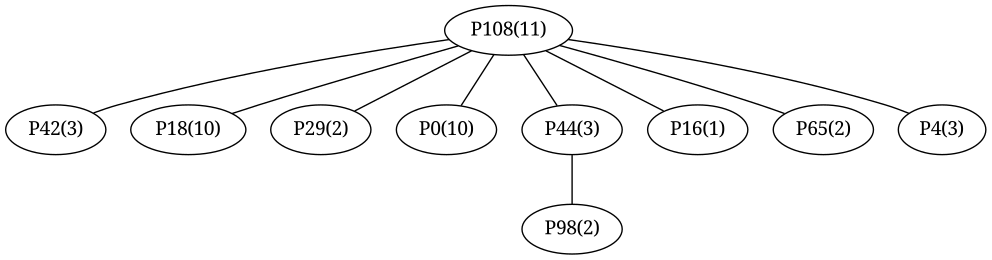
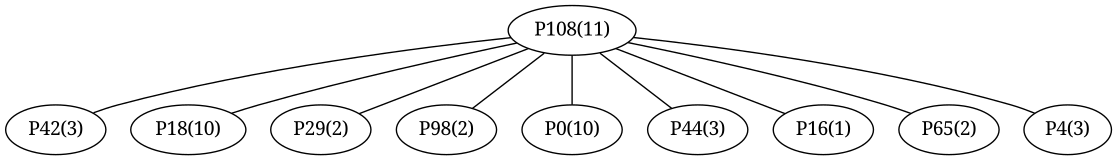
edge "P44(3)" -- "P98(2)": now "P108(11)" -- "P98(2)"
